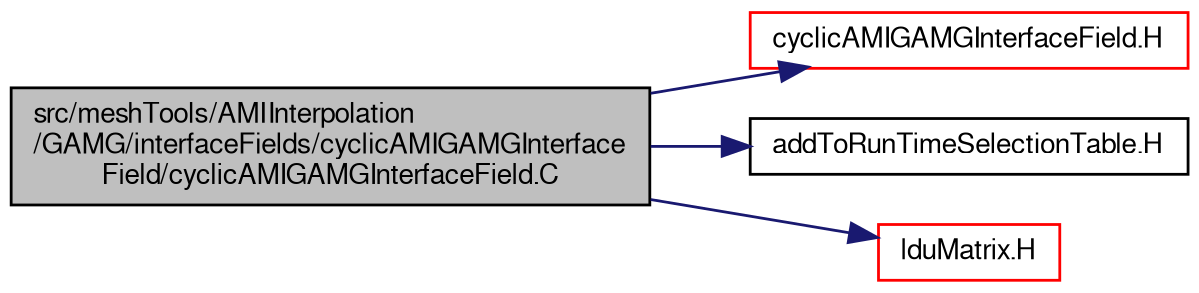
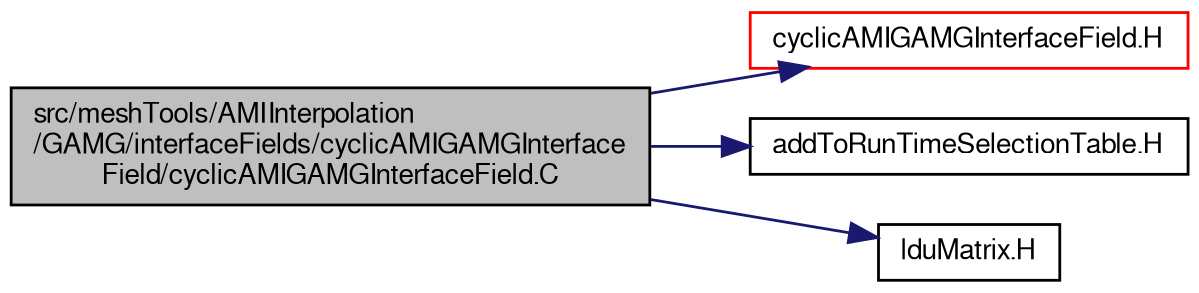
node "lduMatrix.H": color red -> black
